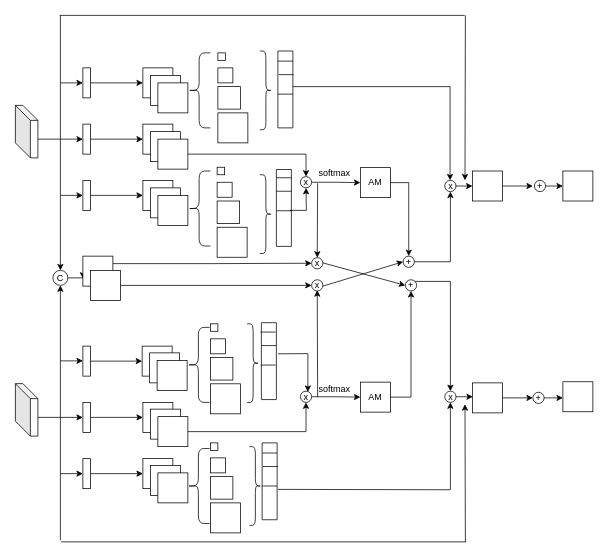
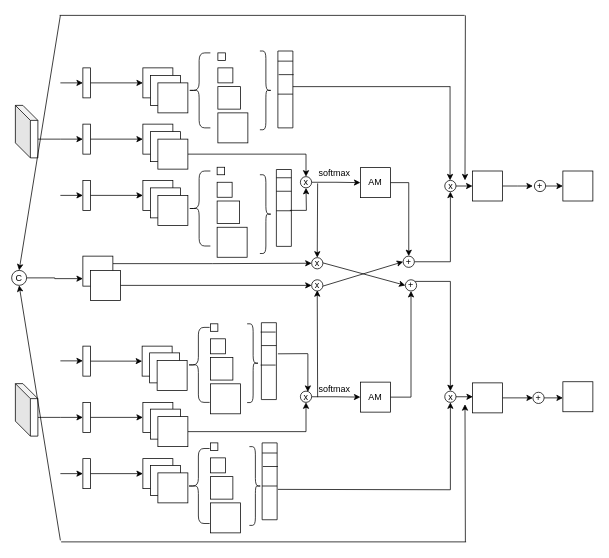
node "C": moved (60, 278) -> (19, 278)
